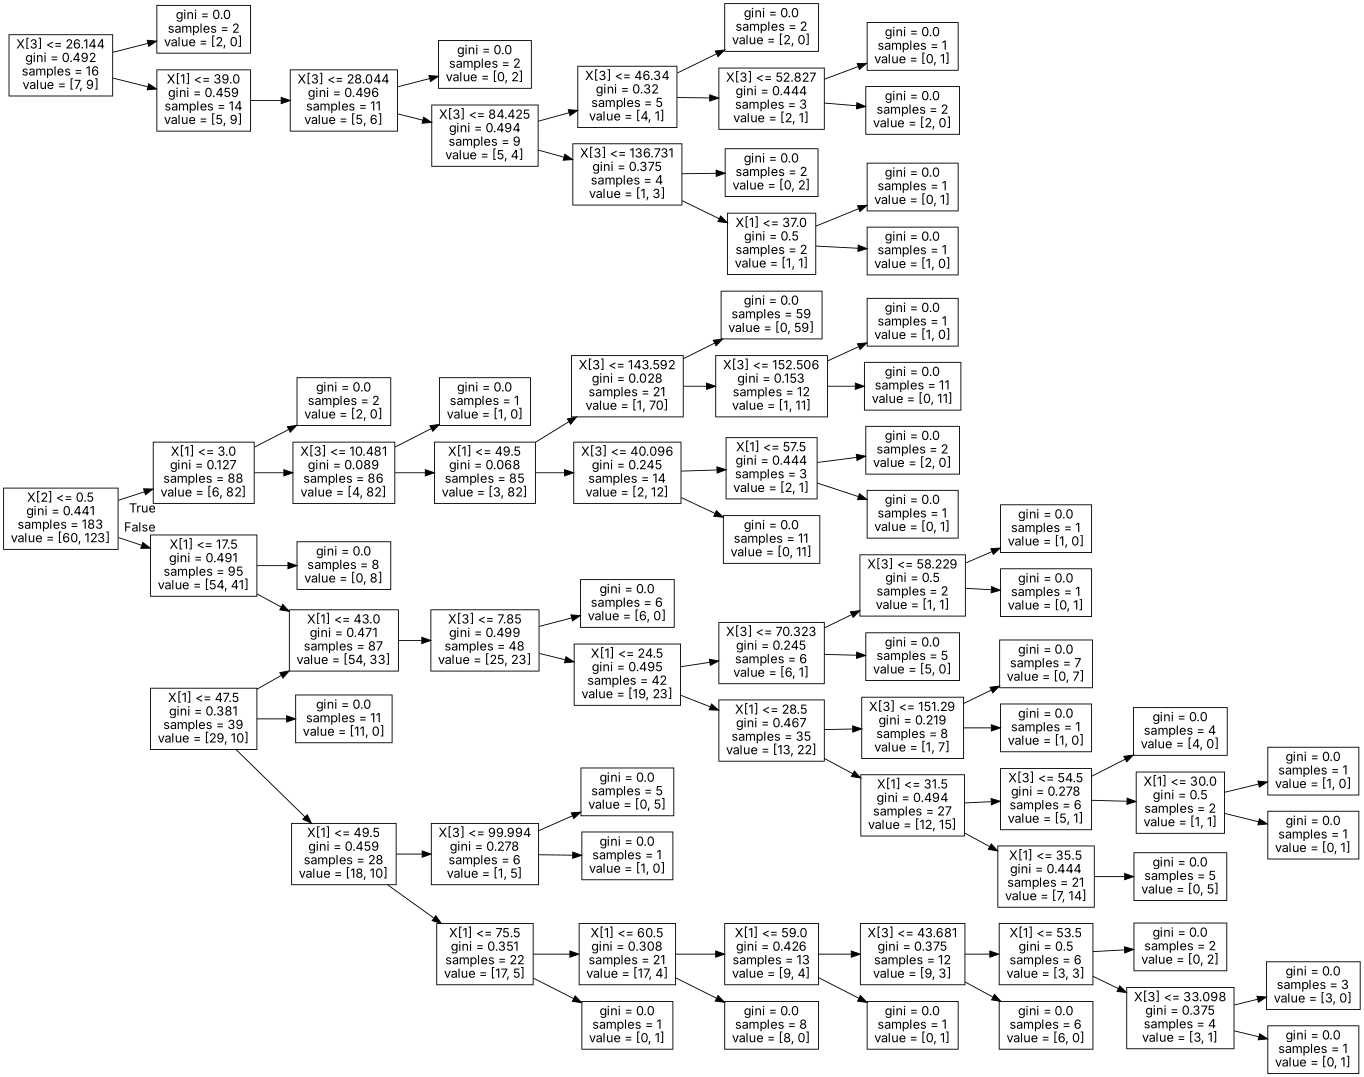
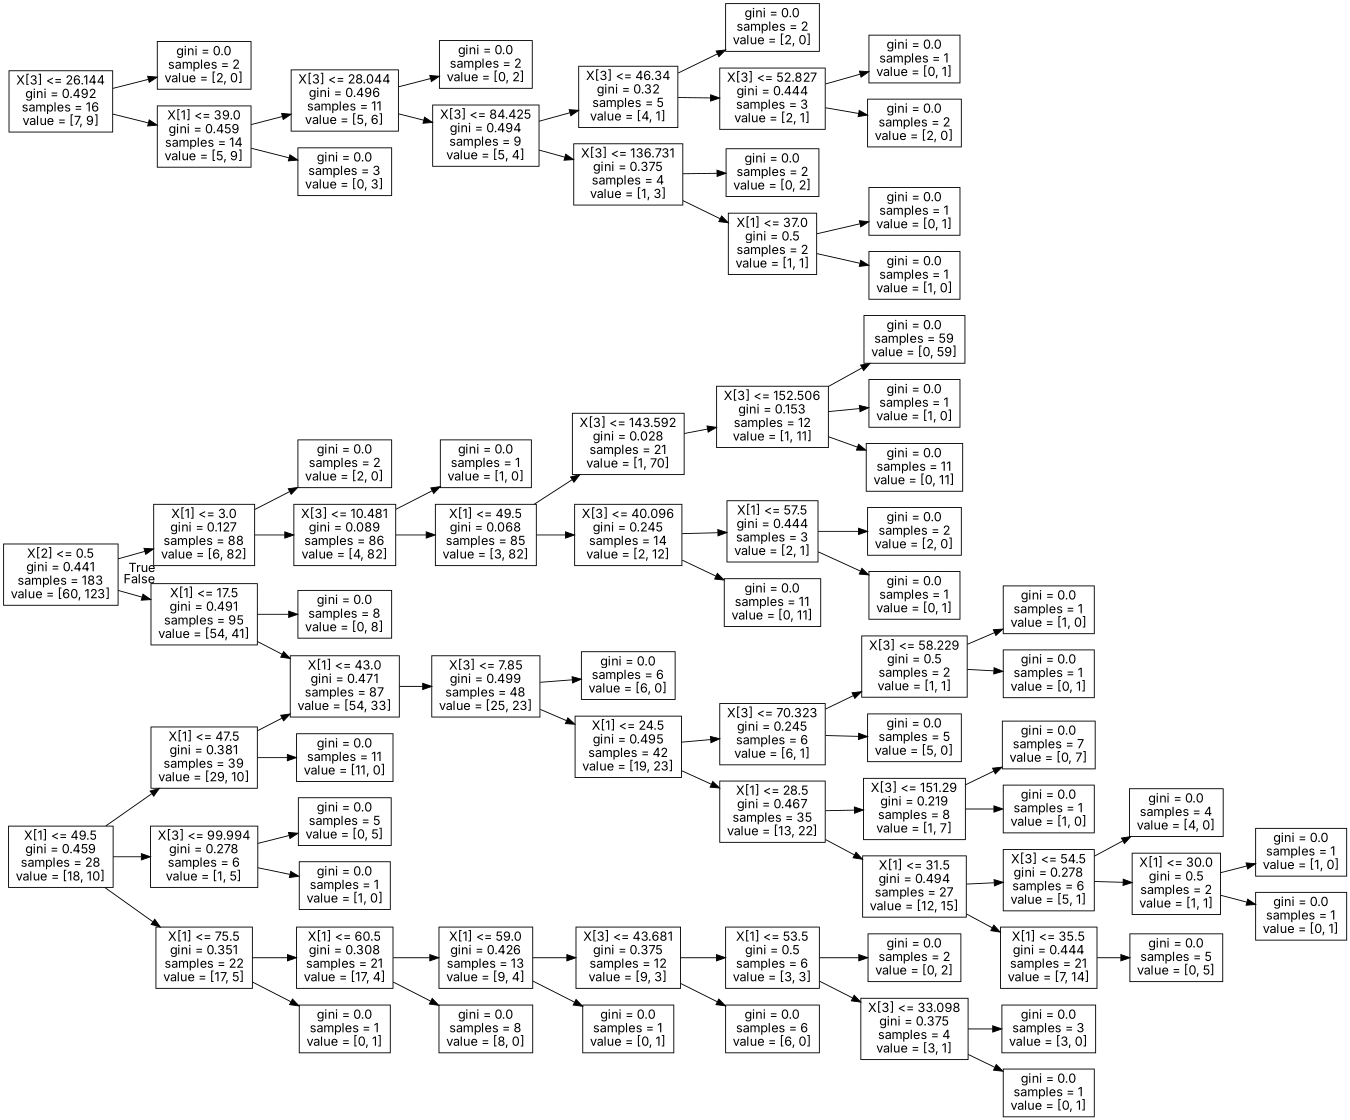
node "gini = 0.0 samples = 3 value = [0, 3]": added
edge "X[3] <= 143.592 gini = 0.028 samples = 21 value = [1, 70]" -> "gini = 0.0 samples = 59 value = [0, 59]": now "X[3] <= 152.506 gini = 0.153 samples = 12 value = [1, 11]" -> "gini = 0.0 samples = 59 value = [0, 59]"
edge "X[1] <= 47.5 gini = 0.381 samples = 39 value = [29, 10]" -> "X[1] <= 49.5 gini = 0.459 samples = 28 value = [18, 10]": reversed
